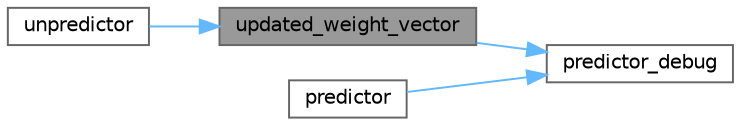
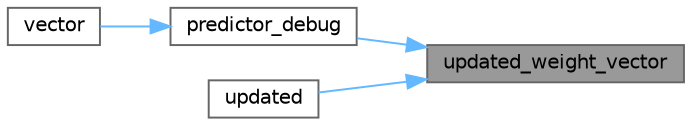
node "unpredictor": label "unpredictor" -> "updated"
edge "updated_weight_vector" -> "predictor_debug": reversed
node "predictor": label "predictor" -> "vector"
